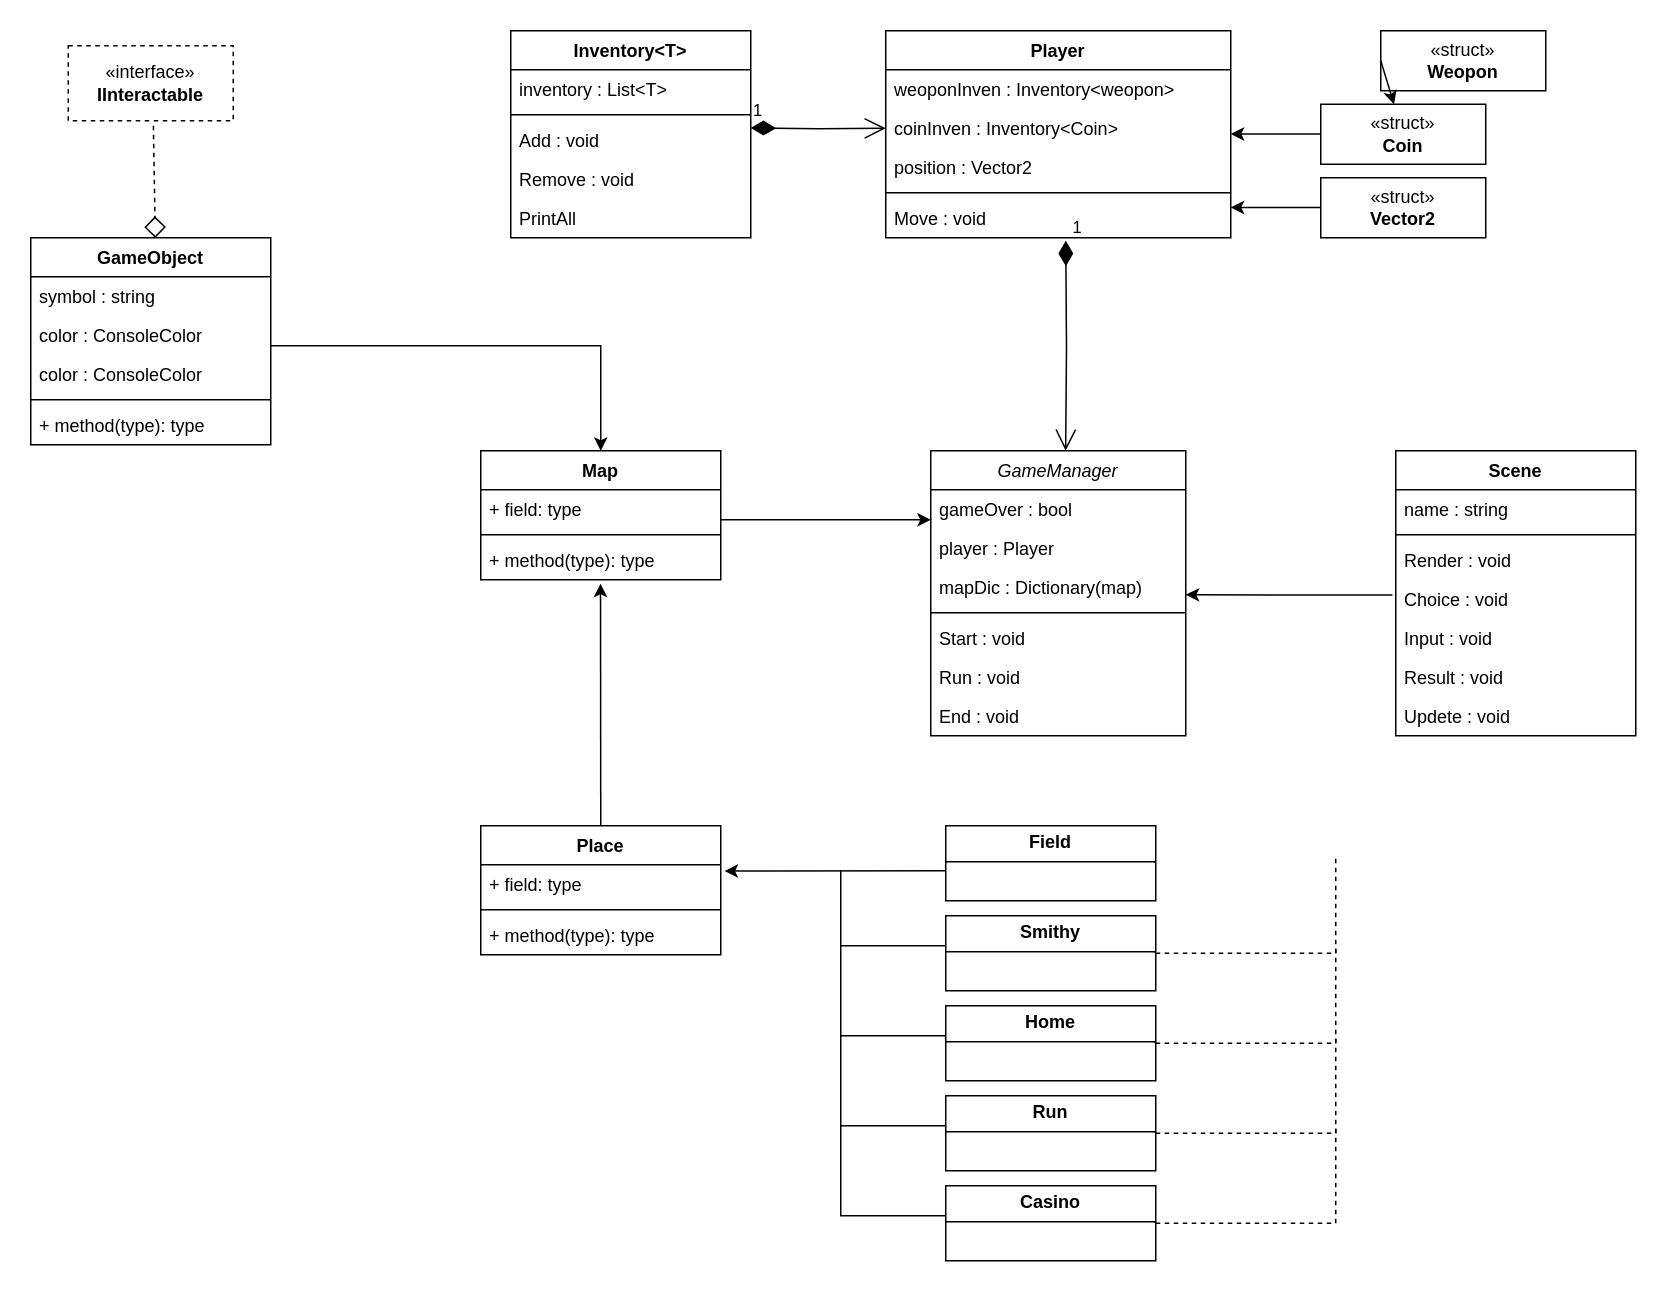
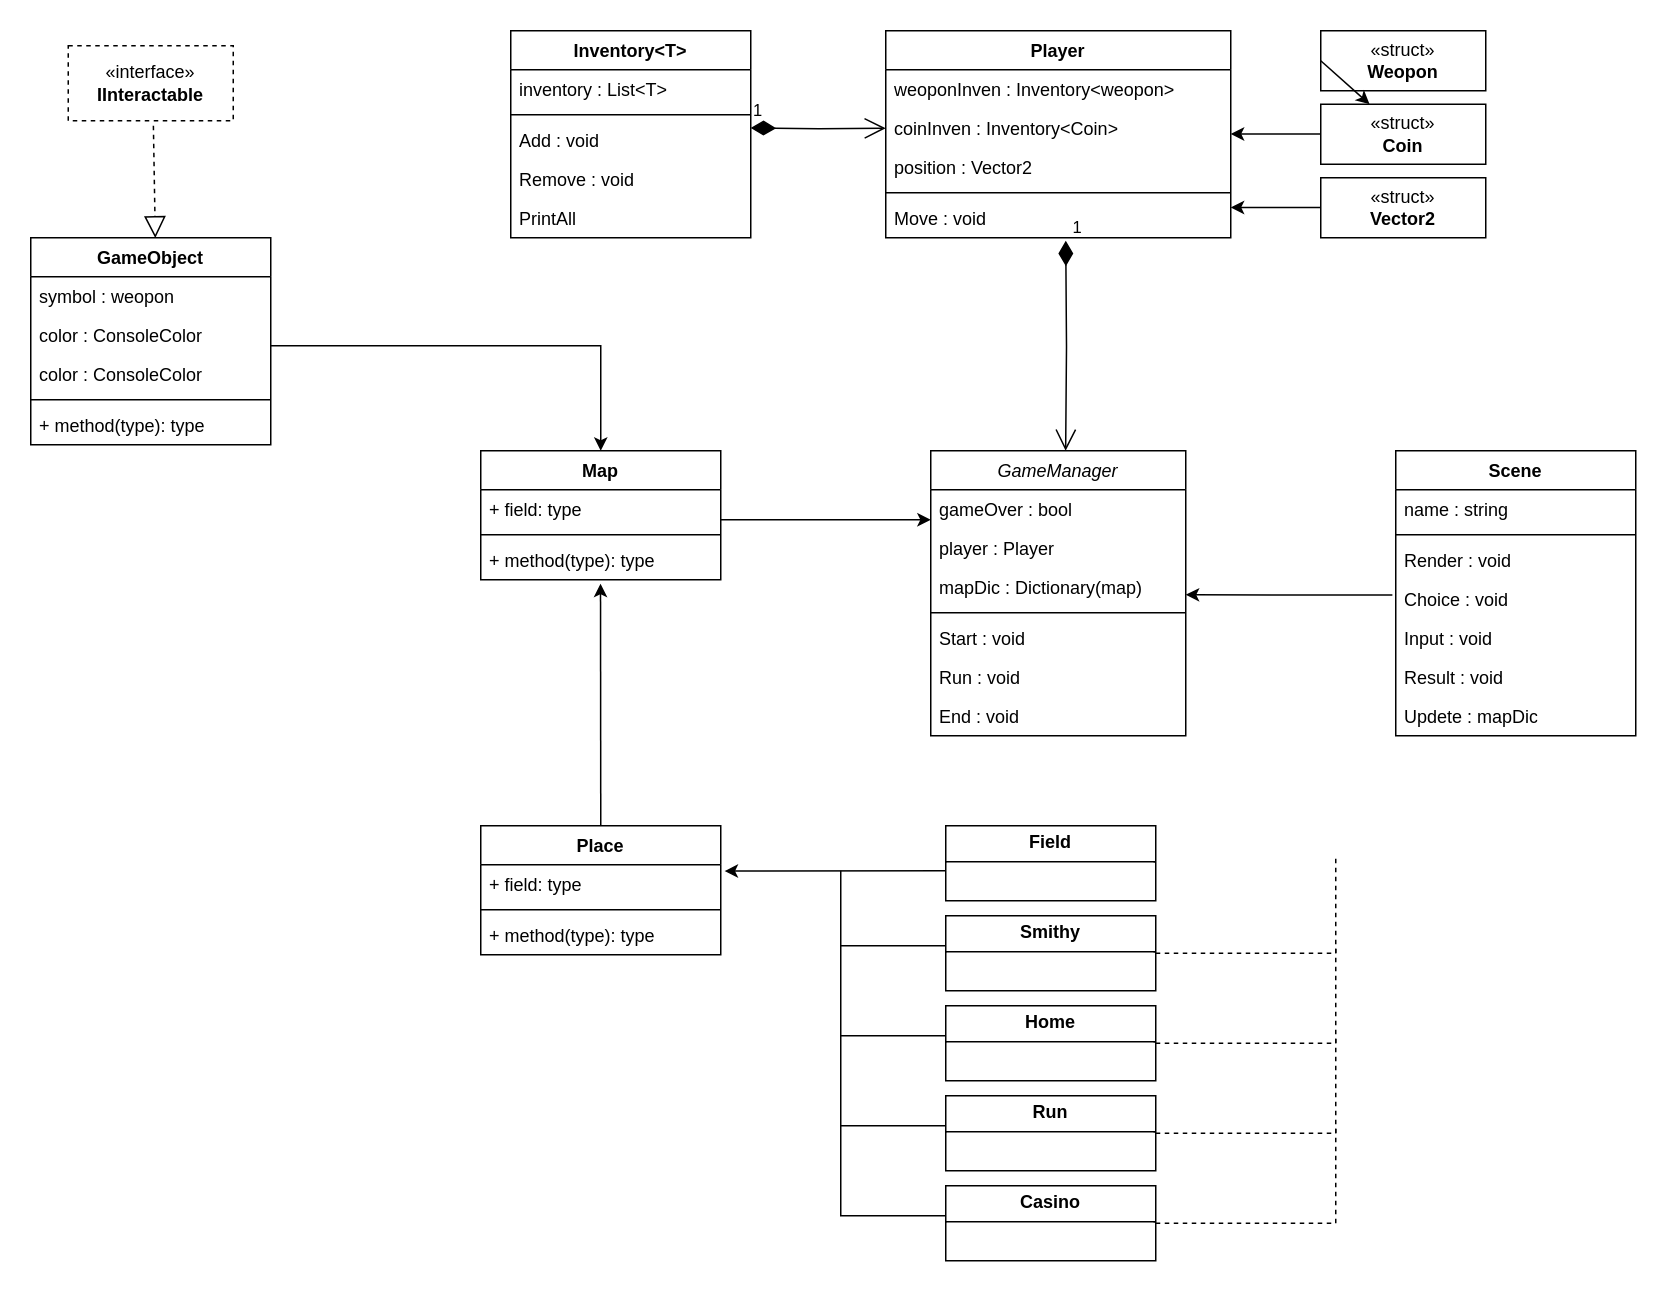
node "«struct» Weopon": moved (1463, 61) -> (1403, 61)
edge "«interface» IInteractable" -> "GameObject": arrowhead diamond -> block
node "symbol : string": label "symbol : string" -> "symbol : weopon"
node "Updete : void": label "Updete : void" -> "Updete : mapDic"
